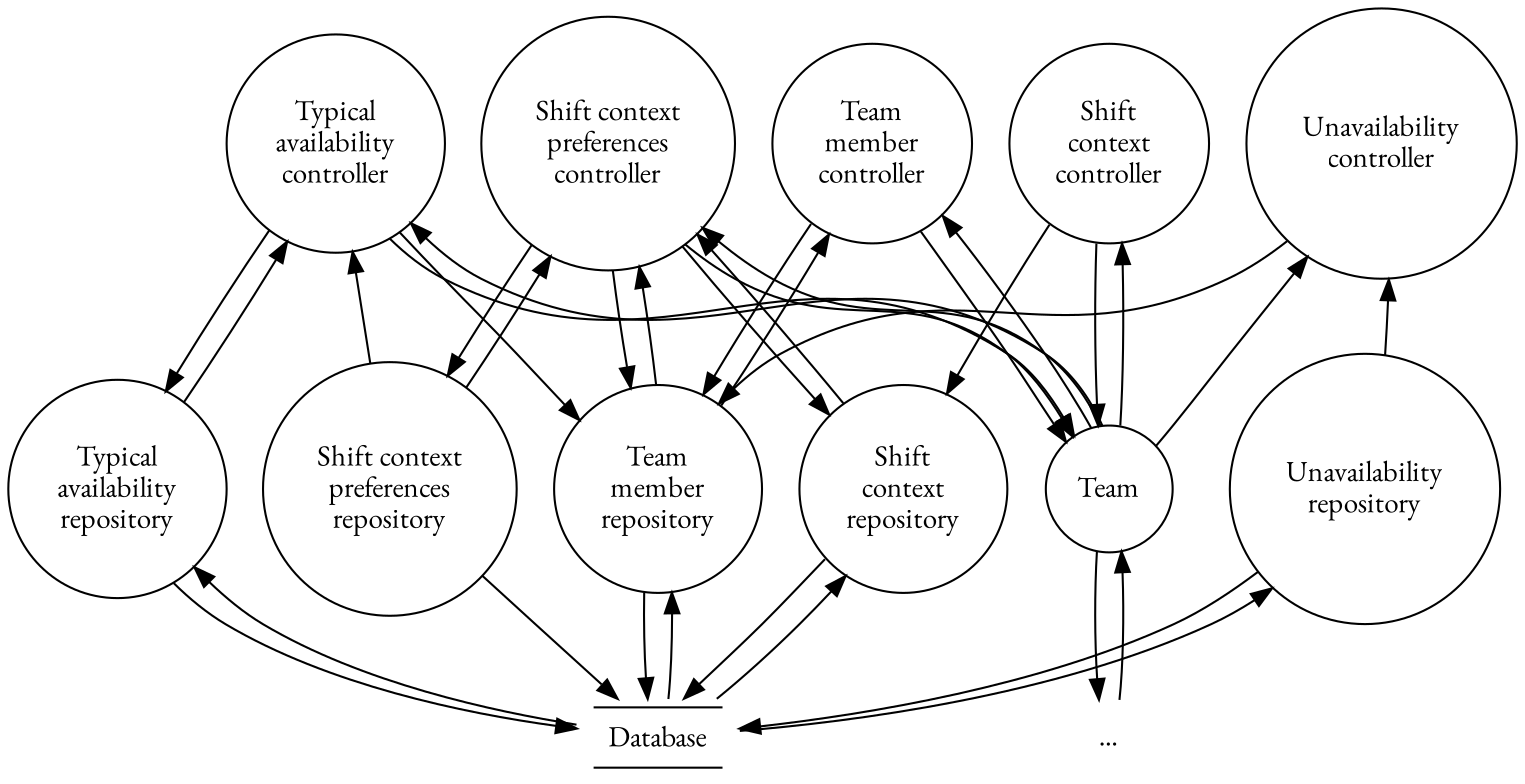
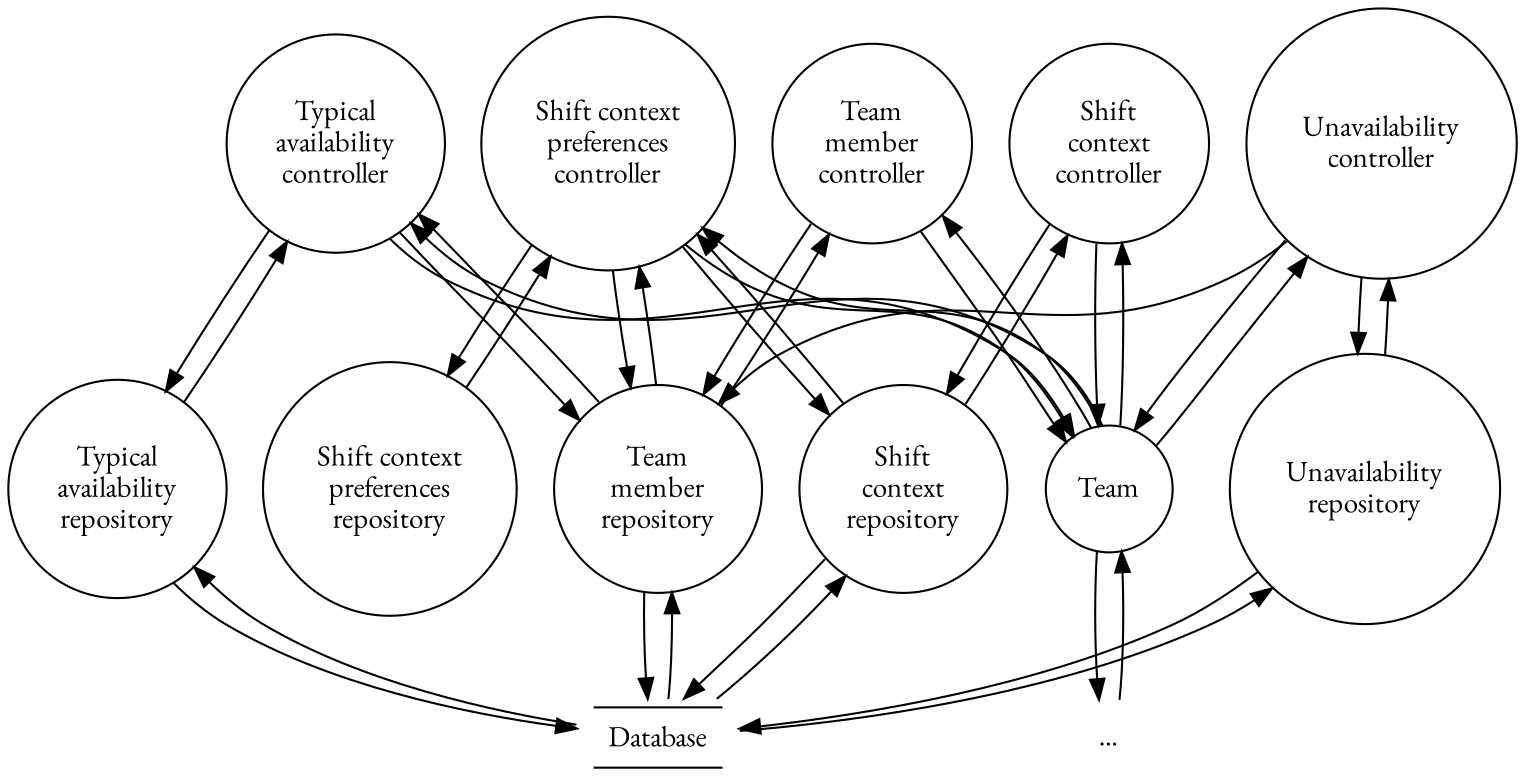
edge "Shift context repository" -> "Shift context controller": added
edge "Unavailability controller" -> "Unavailability repository": added
edge "Shift context preferences repository" -> "Typical availability controller": now "Team member repository" -> "Typical availability controller"
edge "Unavailability controller" -> "Team": added
edge "Shift context preferences repository" -> "Database": removed
